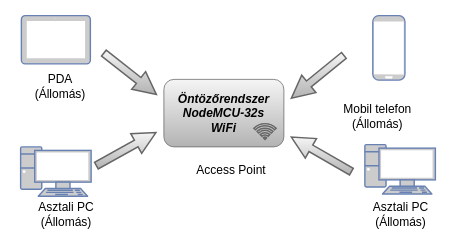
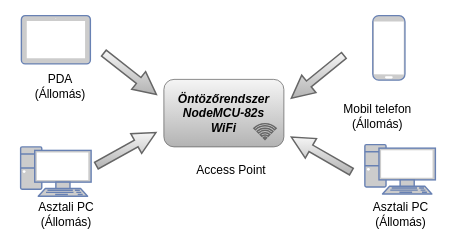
node "ÖntözőrendszerNodeMCU-32sWiFi": label "ÖntözőrendszerNodeMCU-32sWiFi" -> "ÖntözőrendszerNodeMCU-82sWiFi"
